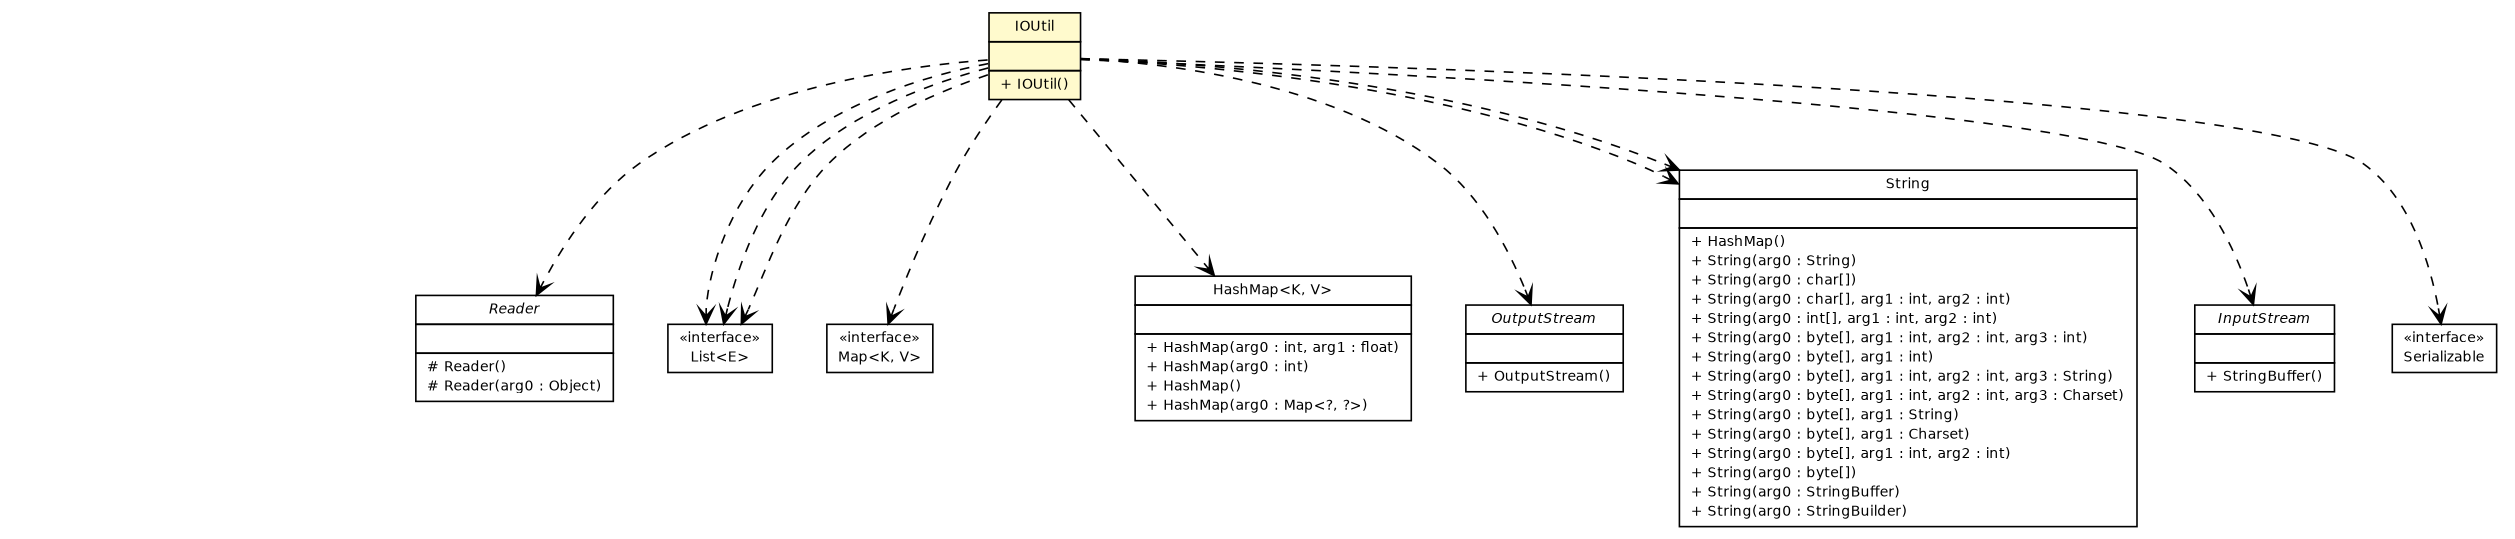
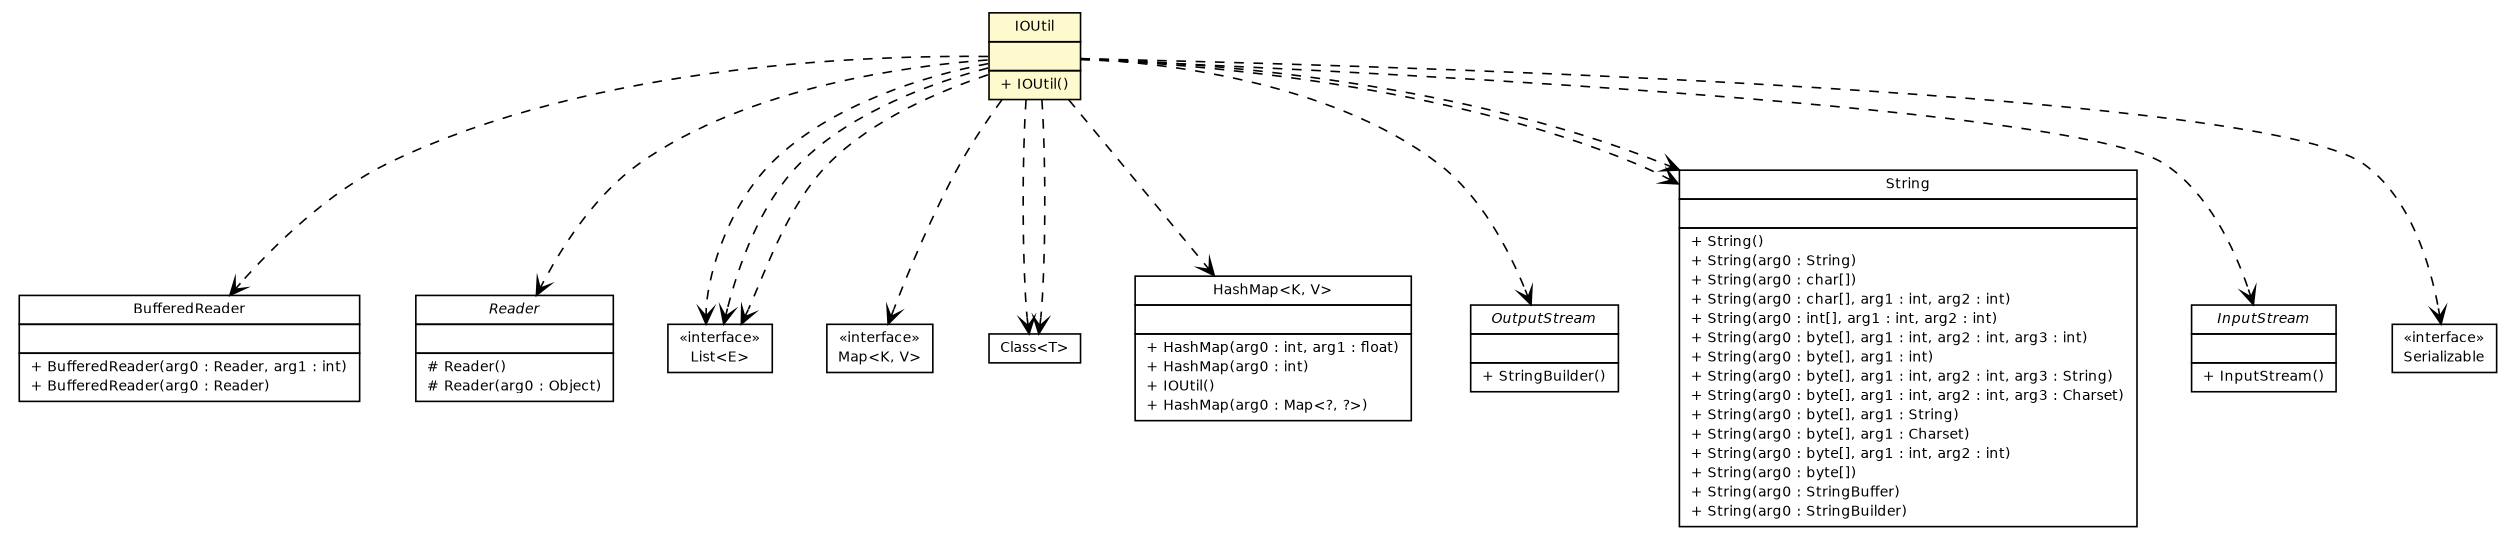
node "String": text "+ HashMap()" -> "+ String()"
node "BufferedReader": added
node "Class<T>": added
node "OutputStream": text "+ OutputStream()" -> "+ StringBuilder()"
node "InputStream": text "+ StringBuffer()" -> "+ InputStream()"
node "HashMap<K, V>": text "+ HashMap()" -> "+ IOUtil()"
